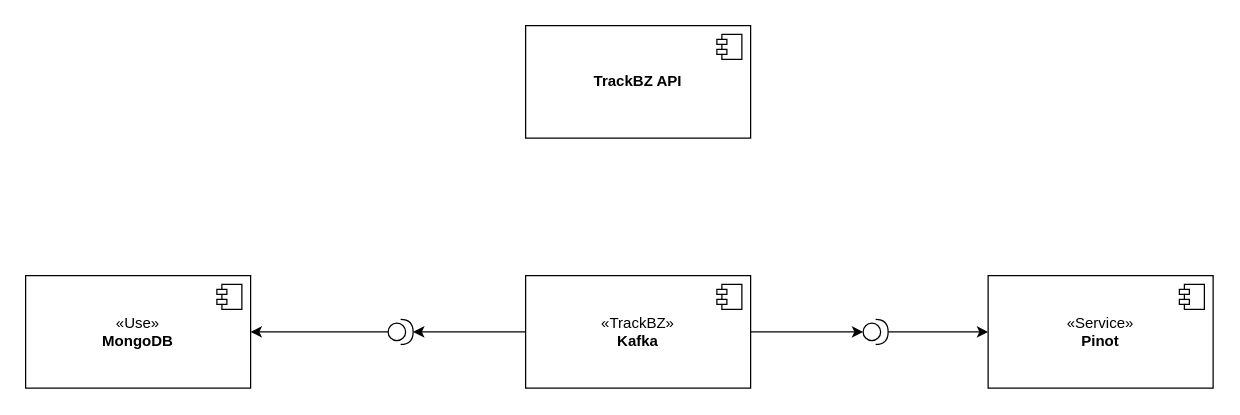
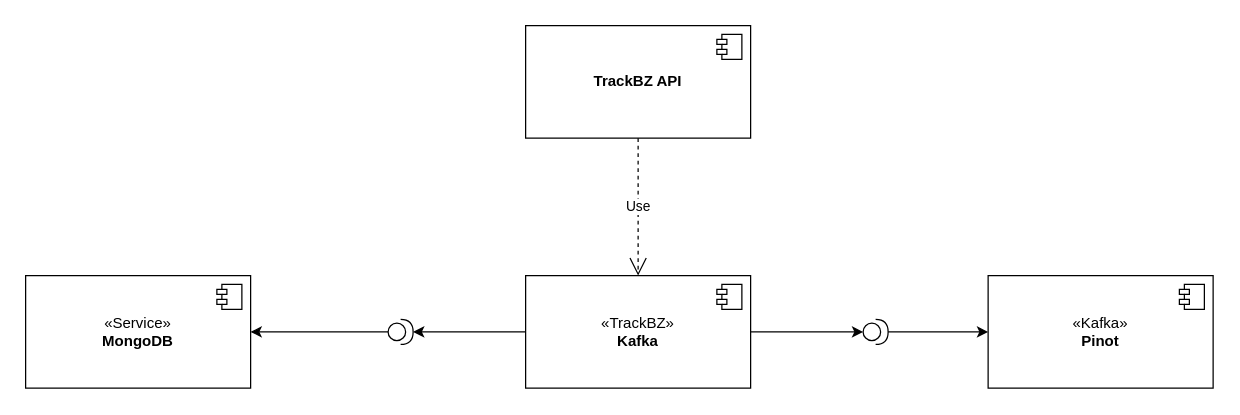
edge "TrackBZ API" -> "«TrackBZ» Kafka": added, label "Use"
node "«Use» MongoDB": label "«Use» MongoDB" -> "«Service» MongoDB"
node "«Service» Pinot": label "«Service» Pinot" -> "«Kafka» Pinot"
